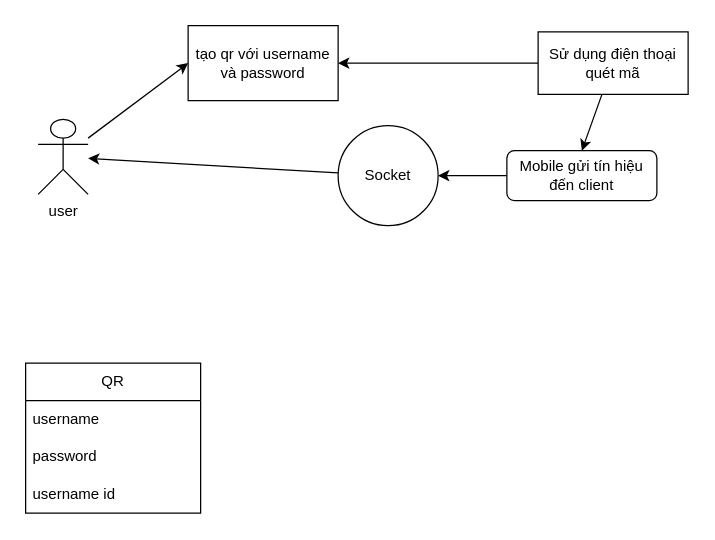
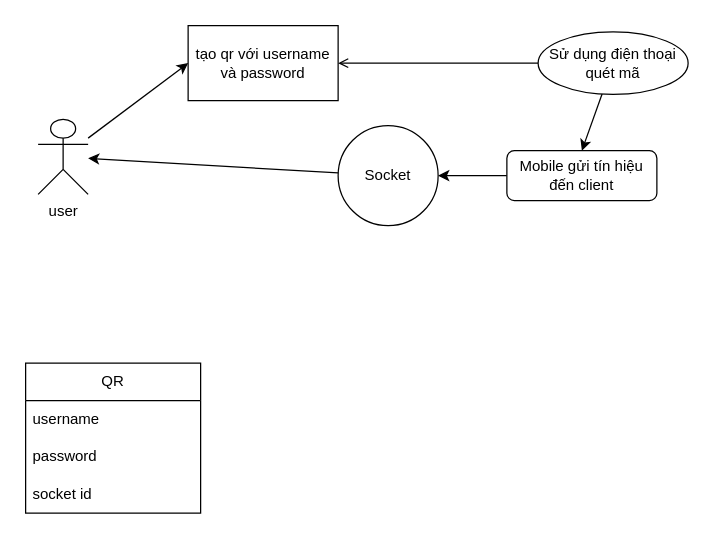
edge "Sử dụng điện thoại quét mã" -> "tạo qr với username và password": arrowhead classic -> open
node "Sử dụng điện thoại quét mã": shape rectangle -> ellipse
node "username id": label "username id" -> "socket id"
